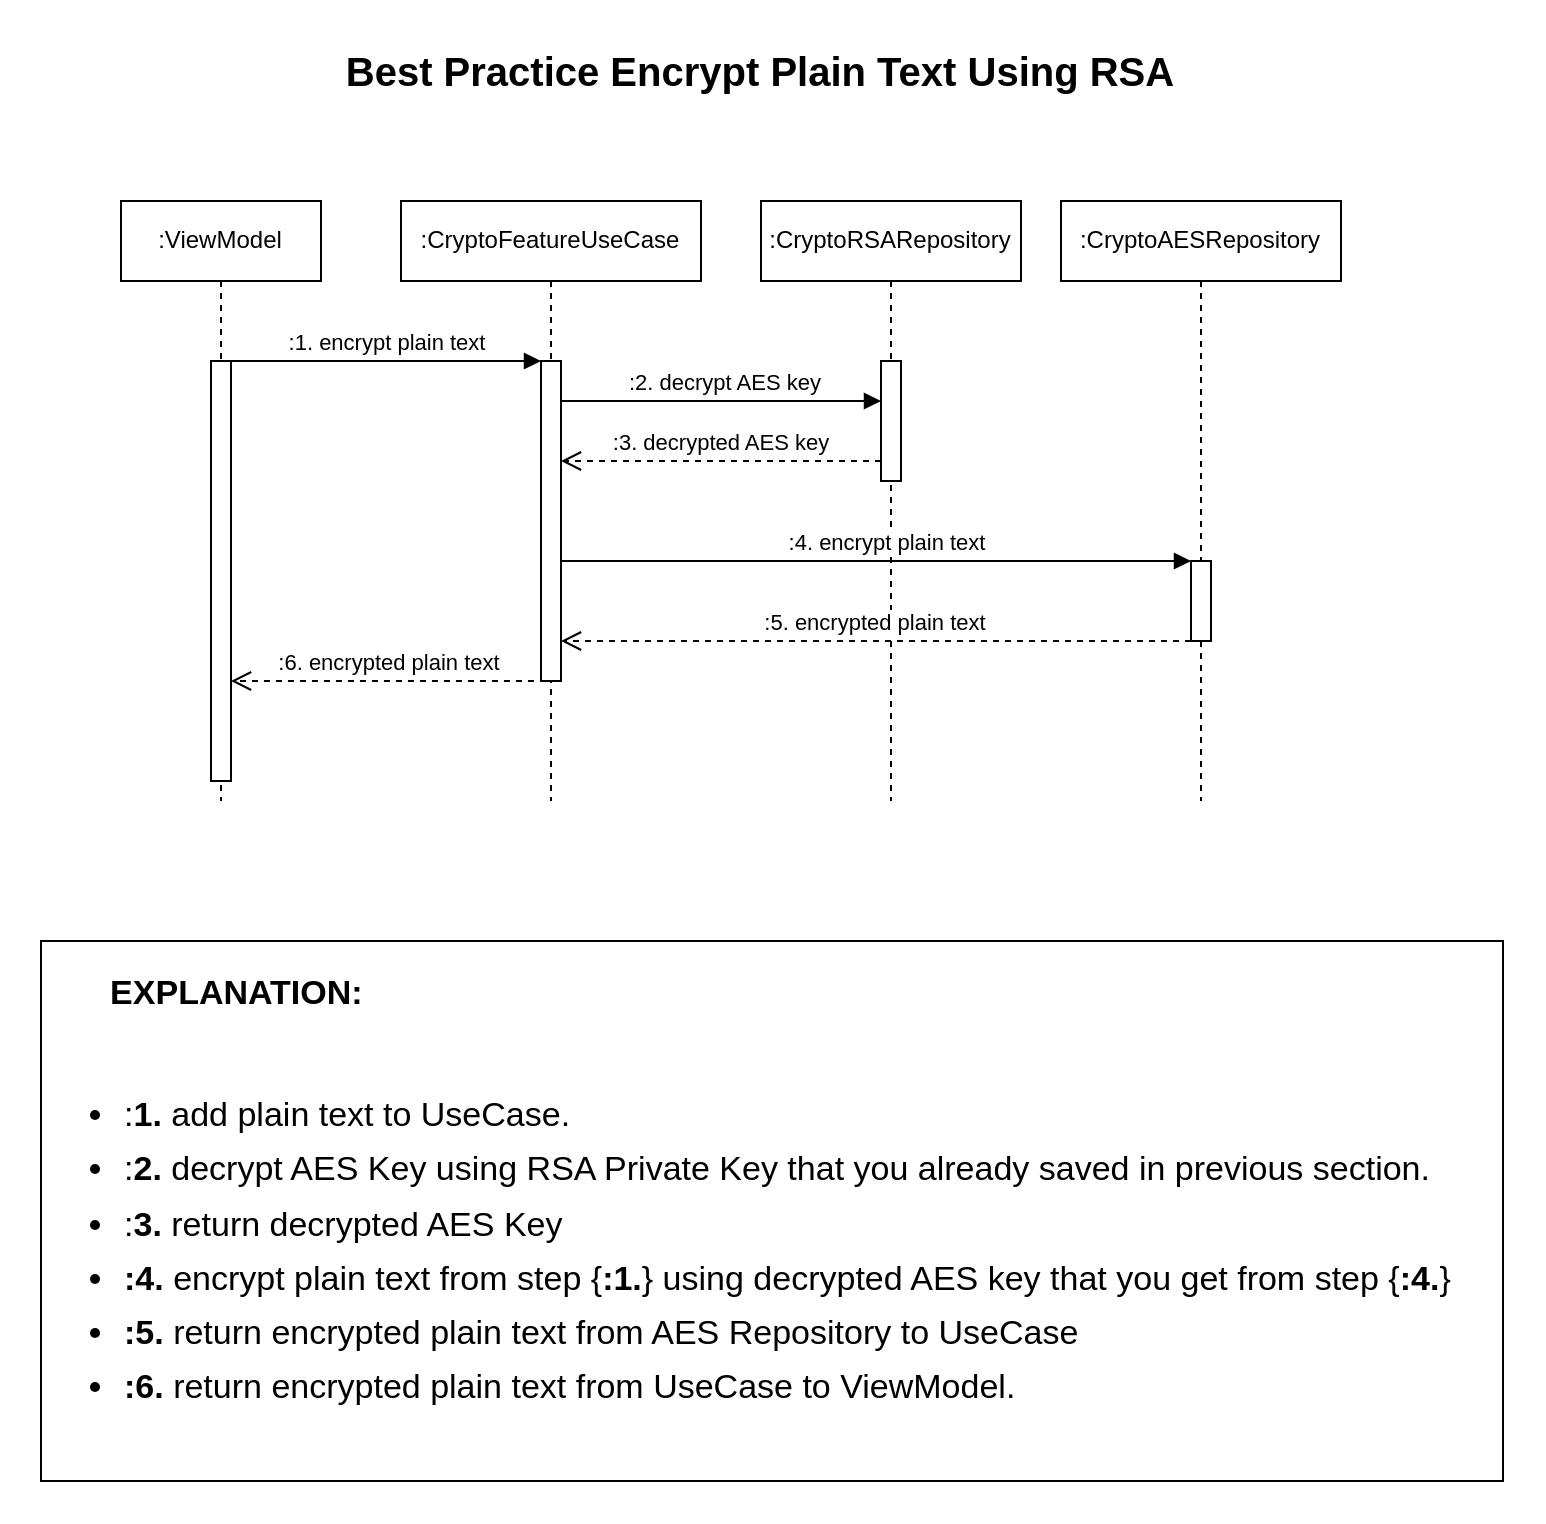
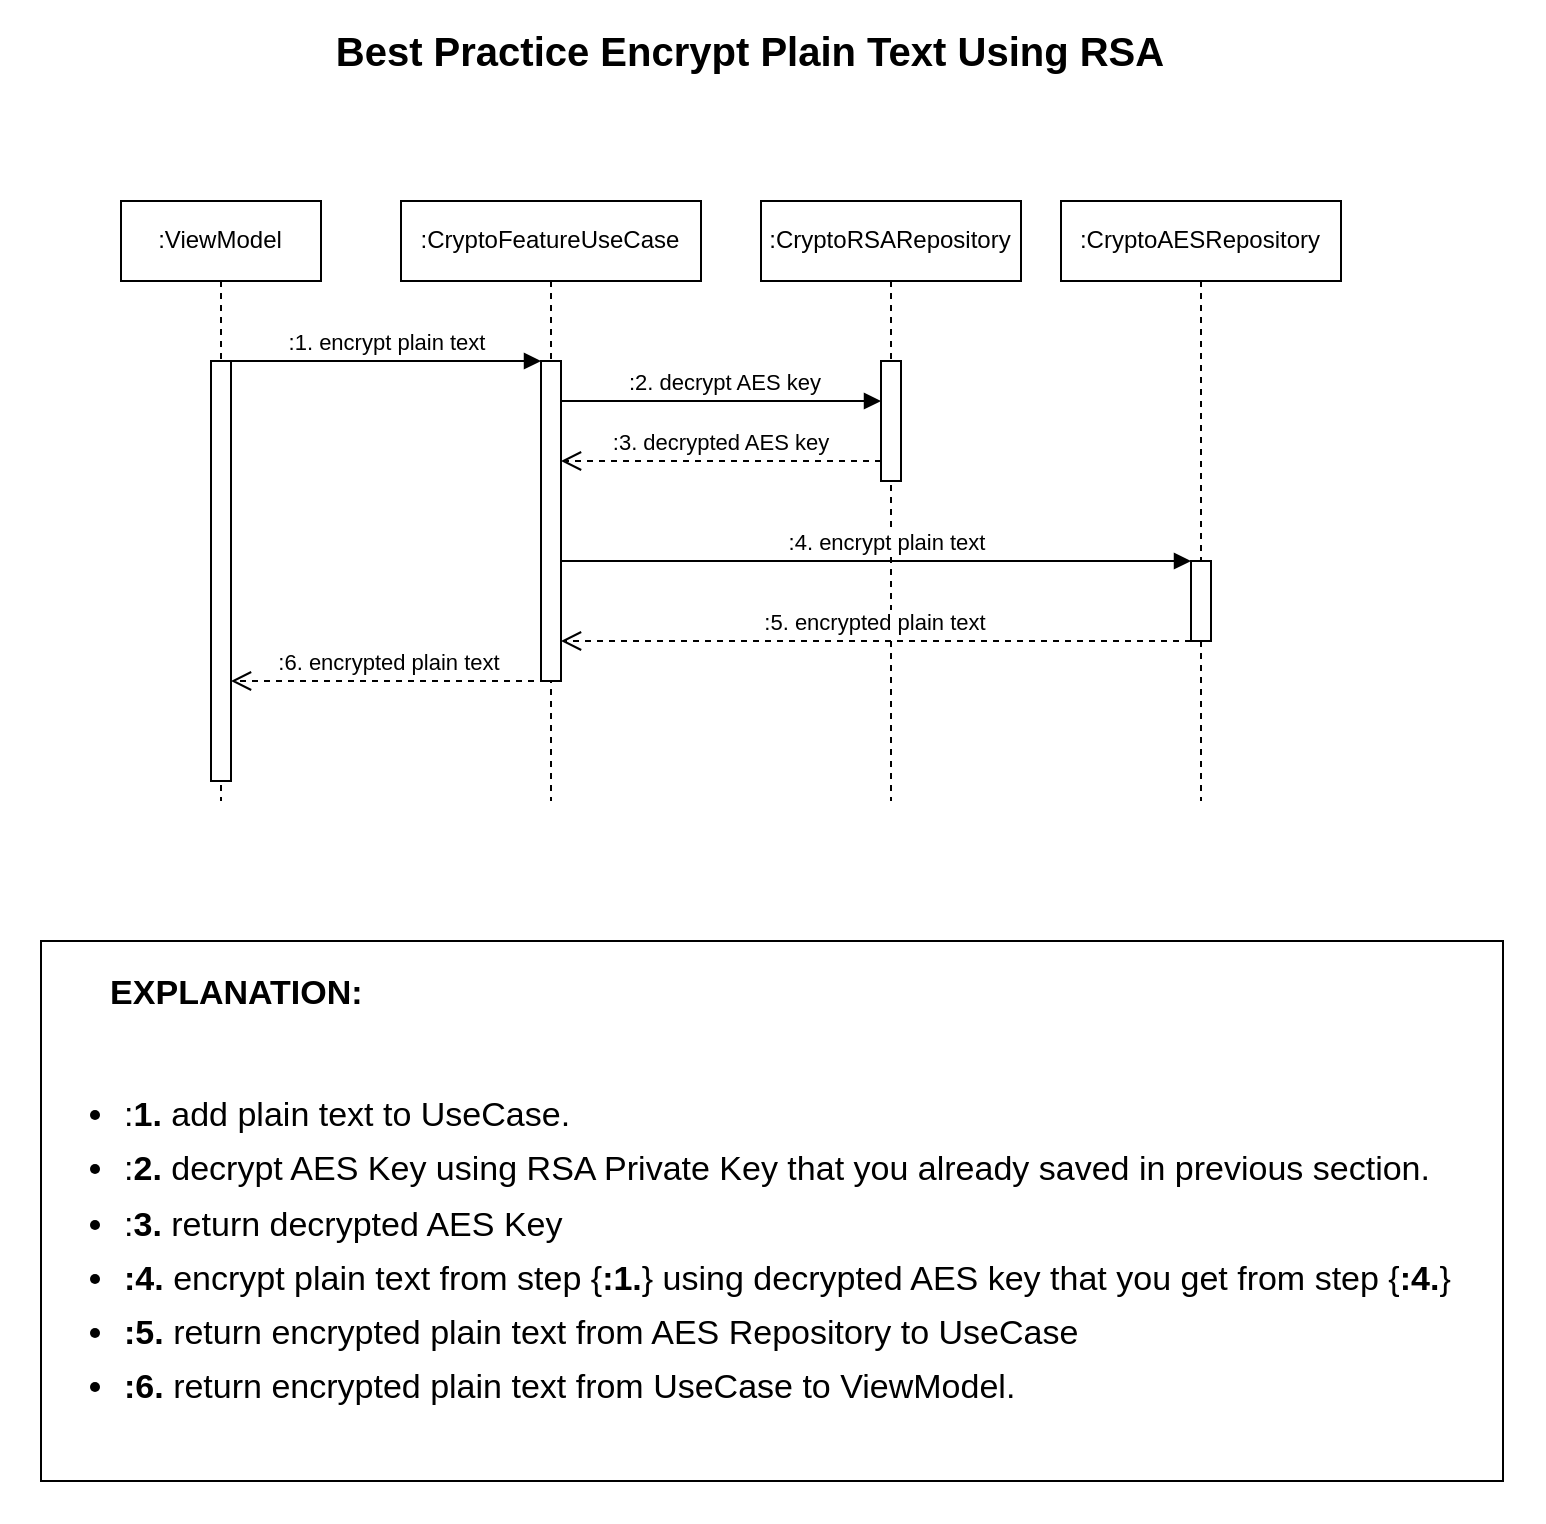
node "Best Practice Encrypt Plain Text Using RSA": moved (761, 71) -> (751, 51)
